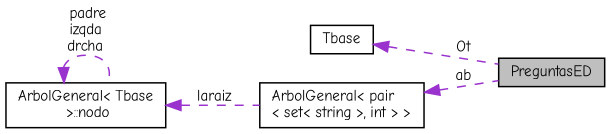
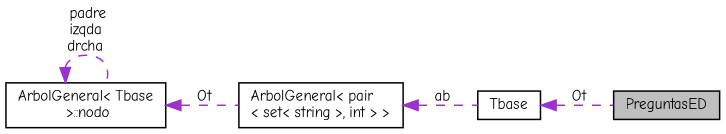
edge "PreguntasED" -> "ArbolGeneral< pair < set< string >, int > >": now "Tbase" -> "ArbolGeneral< pair < set< string >, int > >"
edge "ArbolGeneral< pair < set< string >, int > >" -> "ArbolGeneral< Tbase >::nodo": label " laraiz" -> " Ot"
